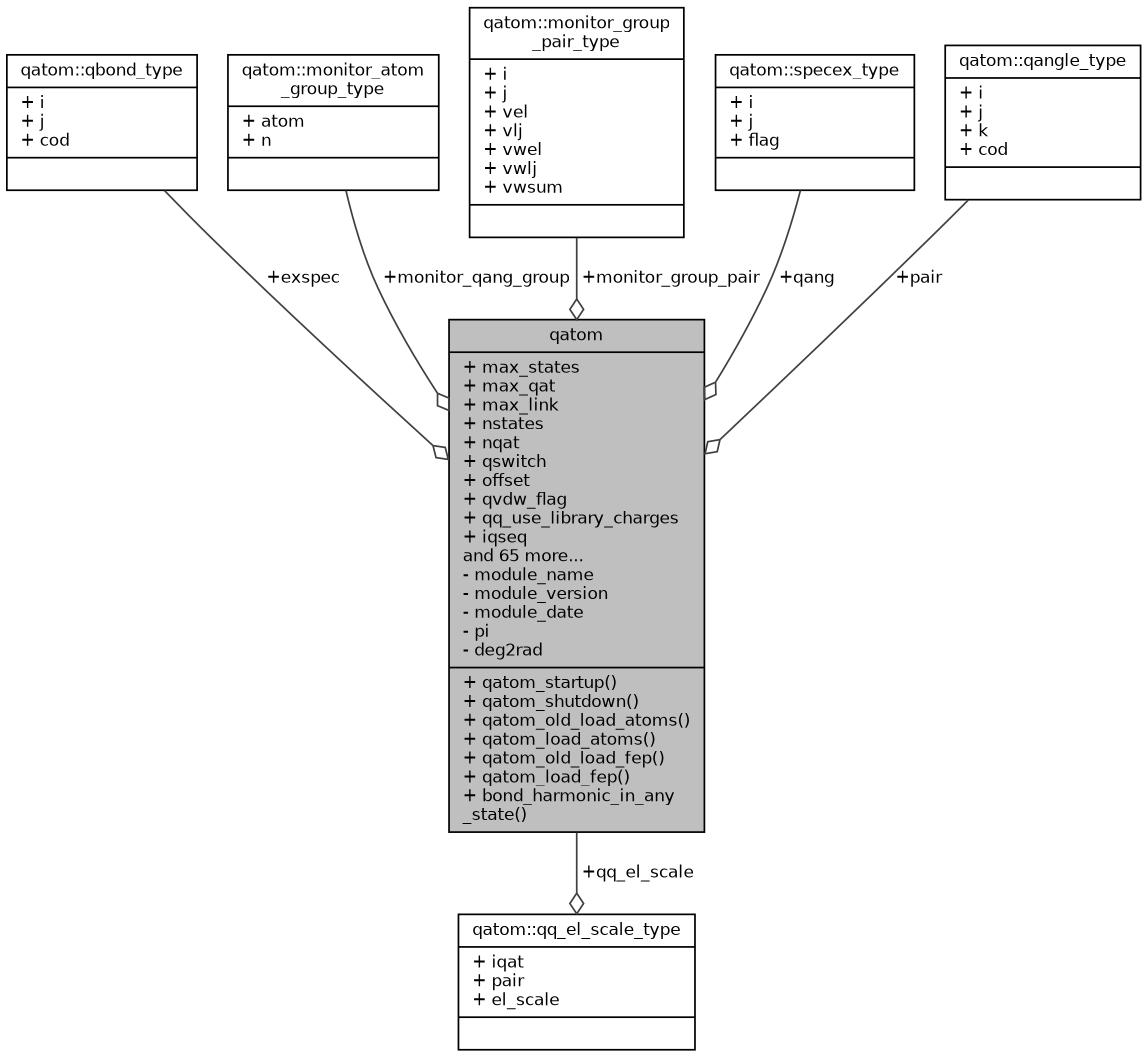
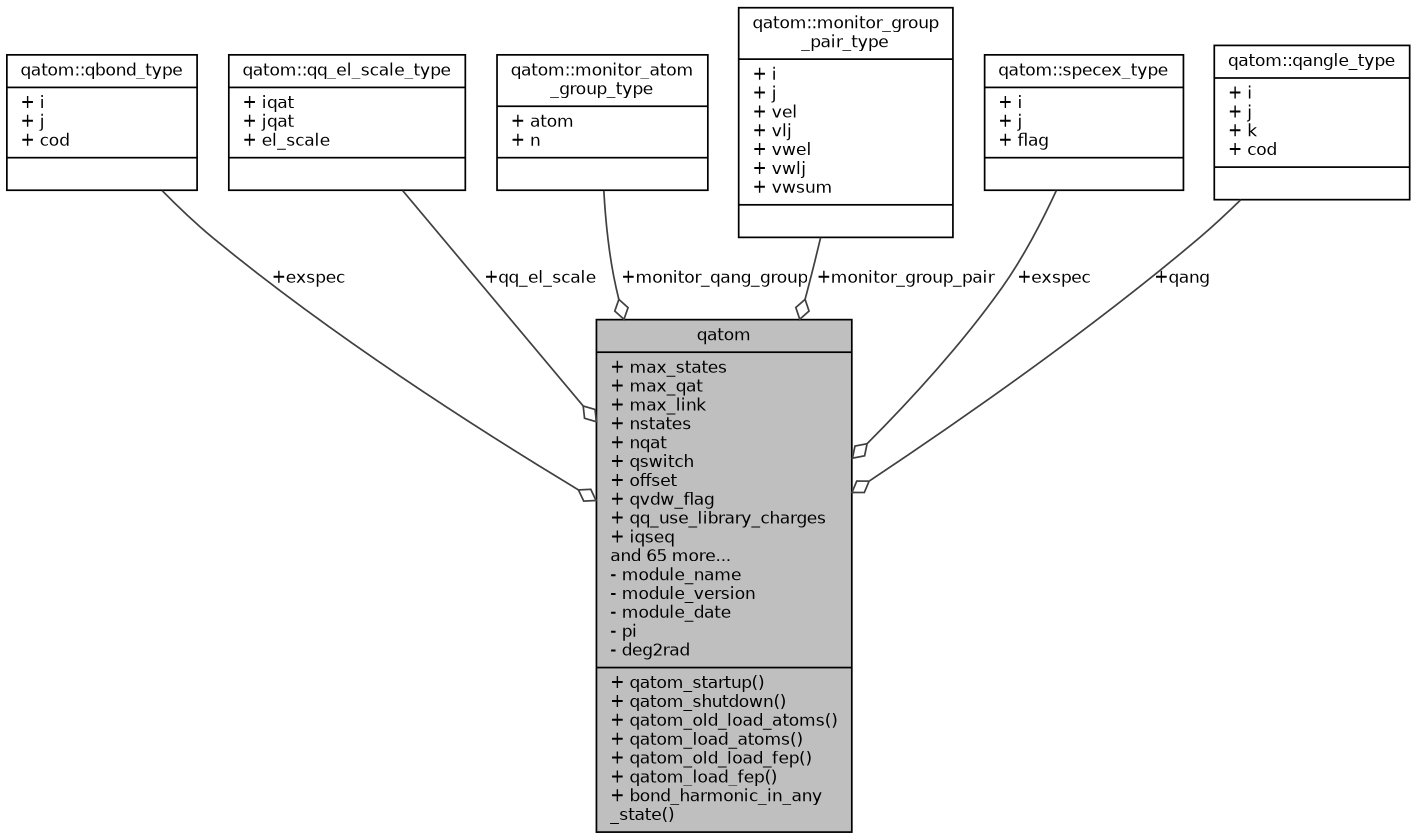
edge "qatom::specex_type" -> "qatom": label " +qang" -> " +exspec"
edge "qatom::qangle_type" -> "qatom": label " +pair" -> " +qang"
edge "qatom" -> "qatom::qq_el_scale_type": reversed
node "qatom::qq_el_scale_type": text "+ pair" -> "+ jqat"
